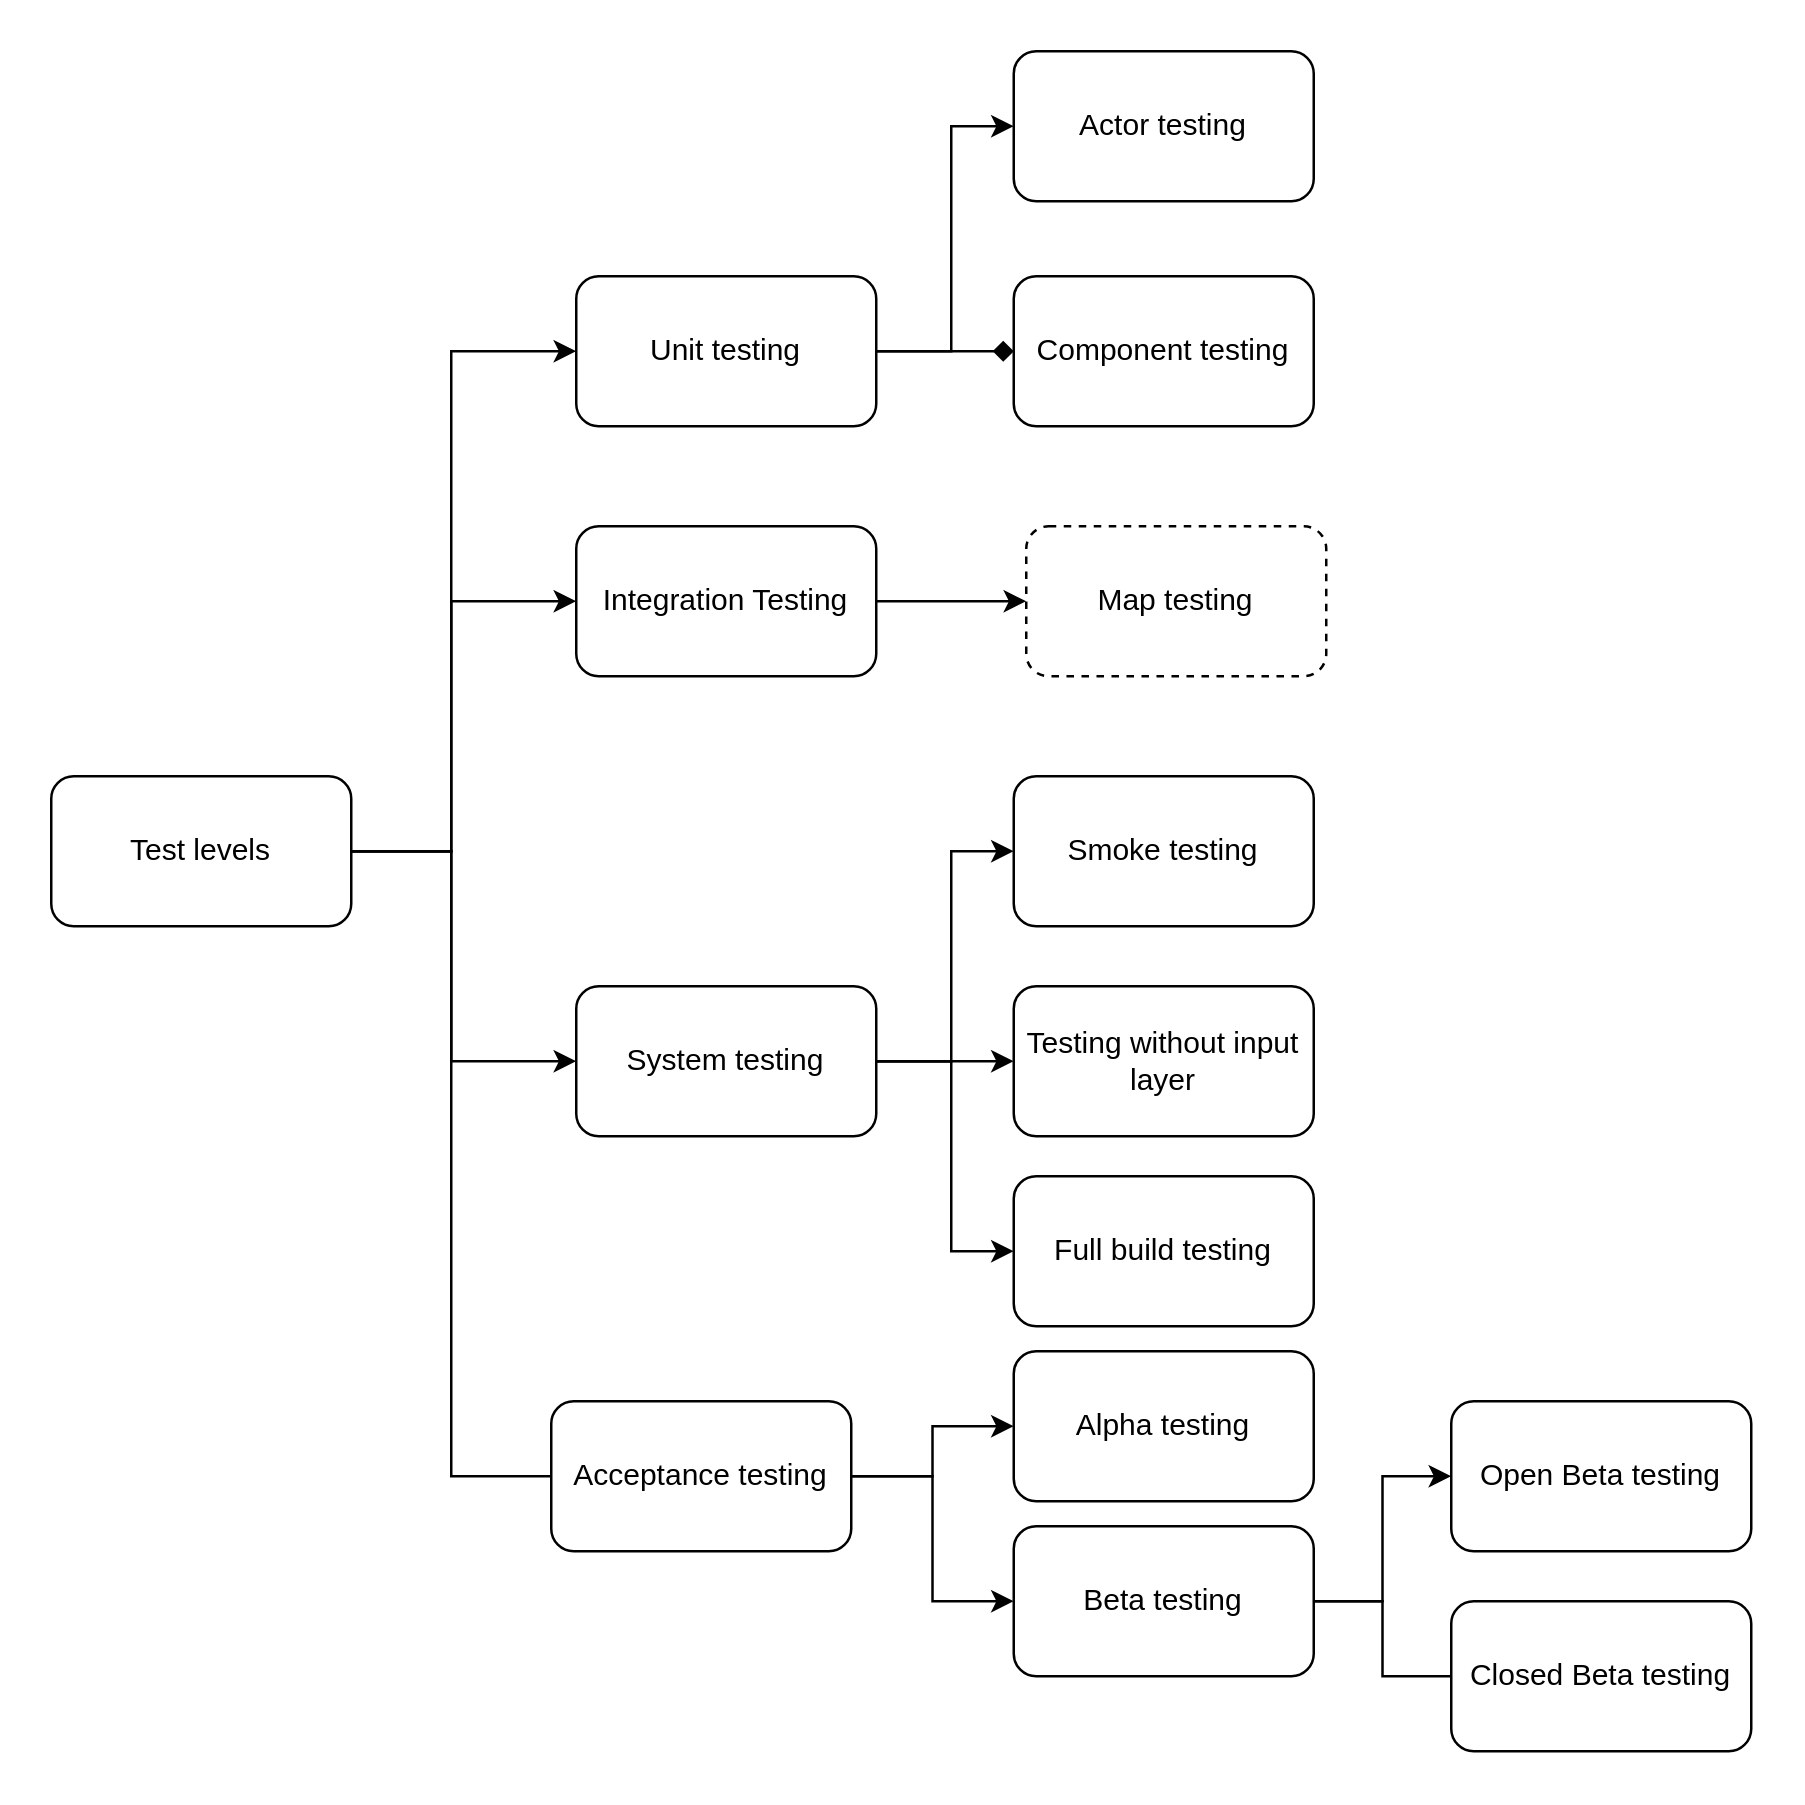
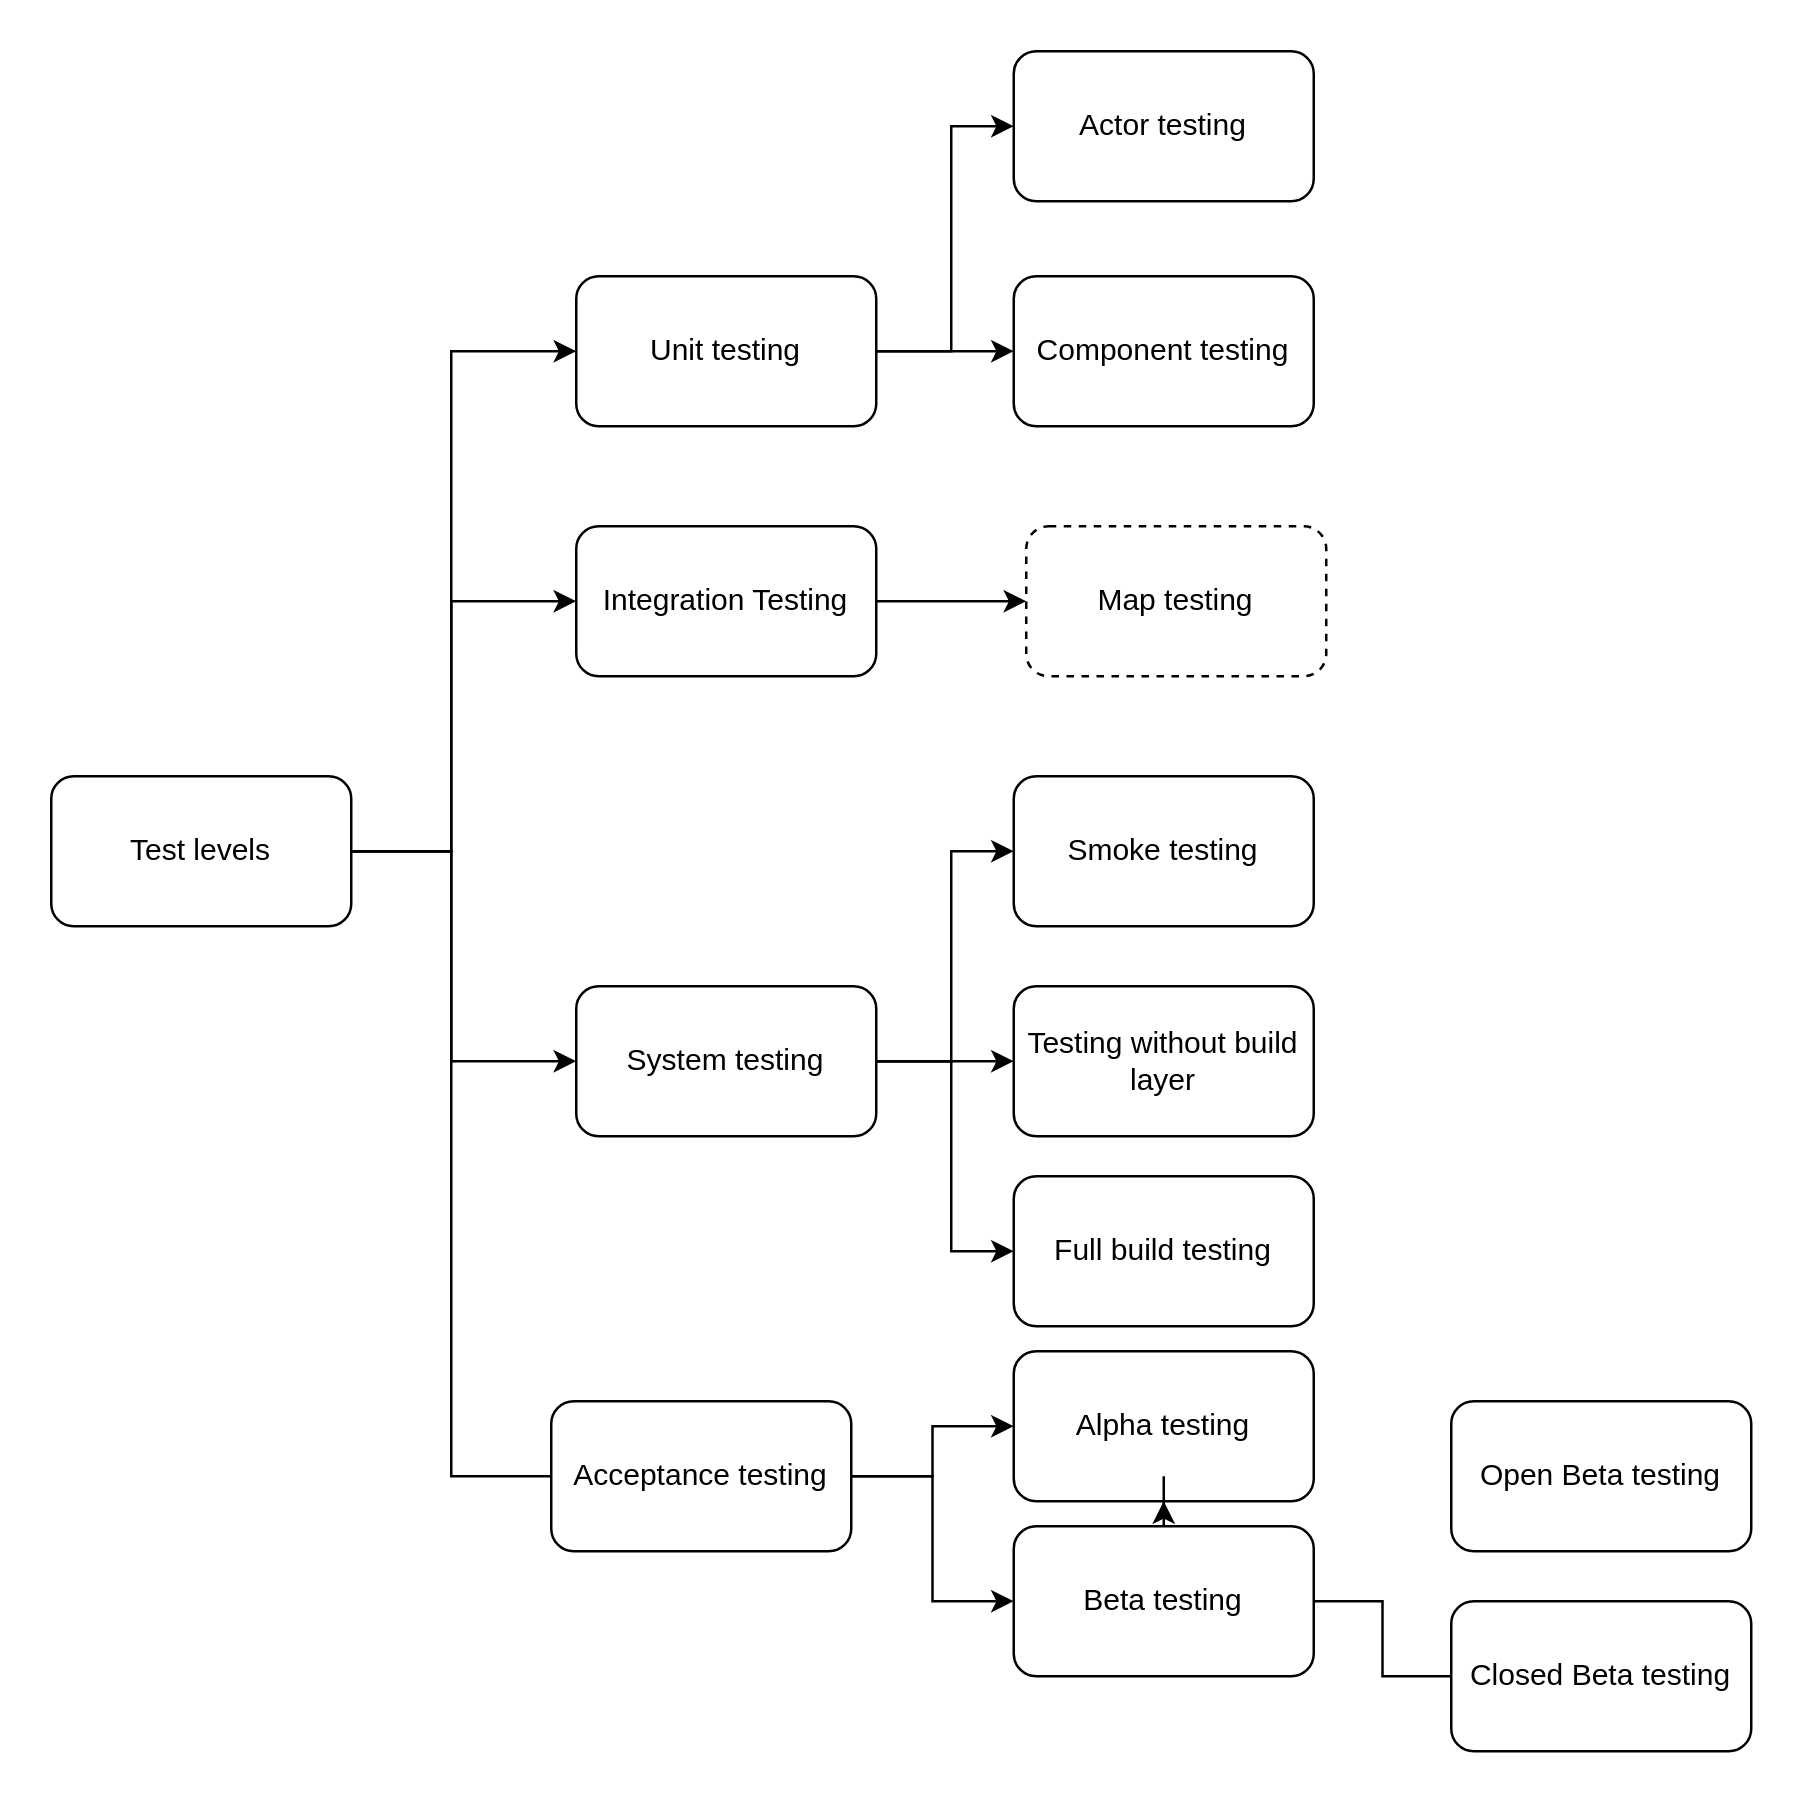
edge "Unit testing" -> "Component testing": arrowhead diamond -> classic
node "Testing without input layer": label "Testing without input layer" -> "Testing without build layer"
edge "Beta testing" -> "Open Beta testing": now "Beta testing" -> "Alpha testing"
